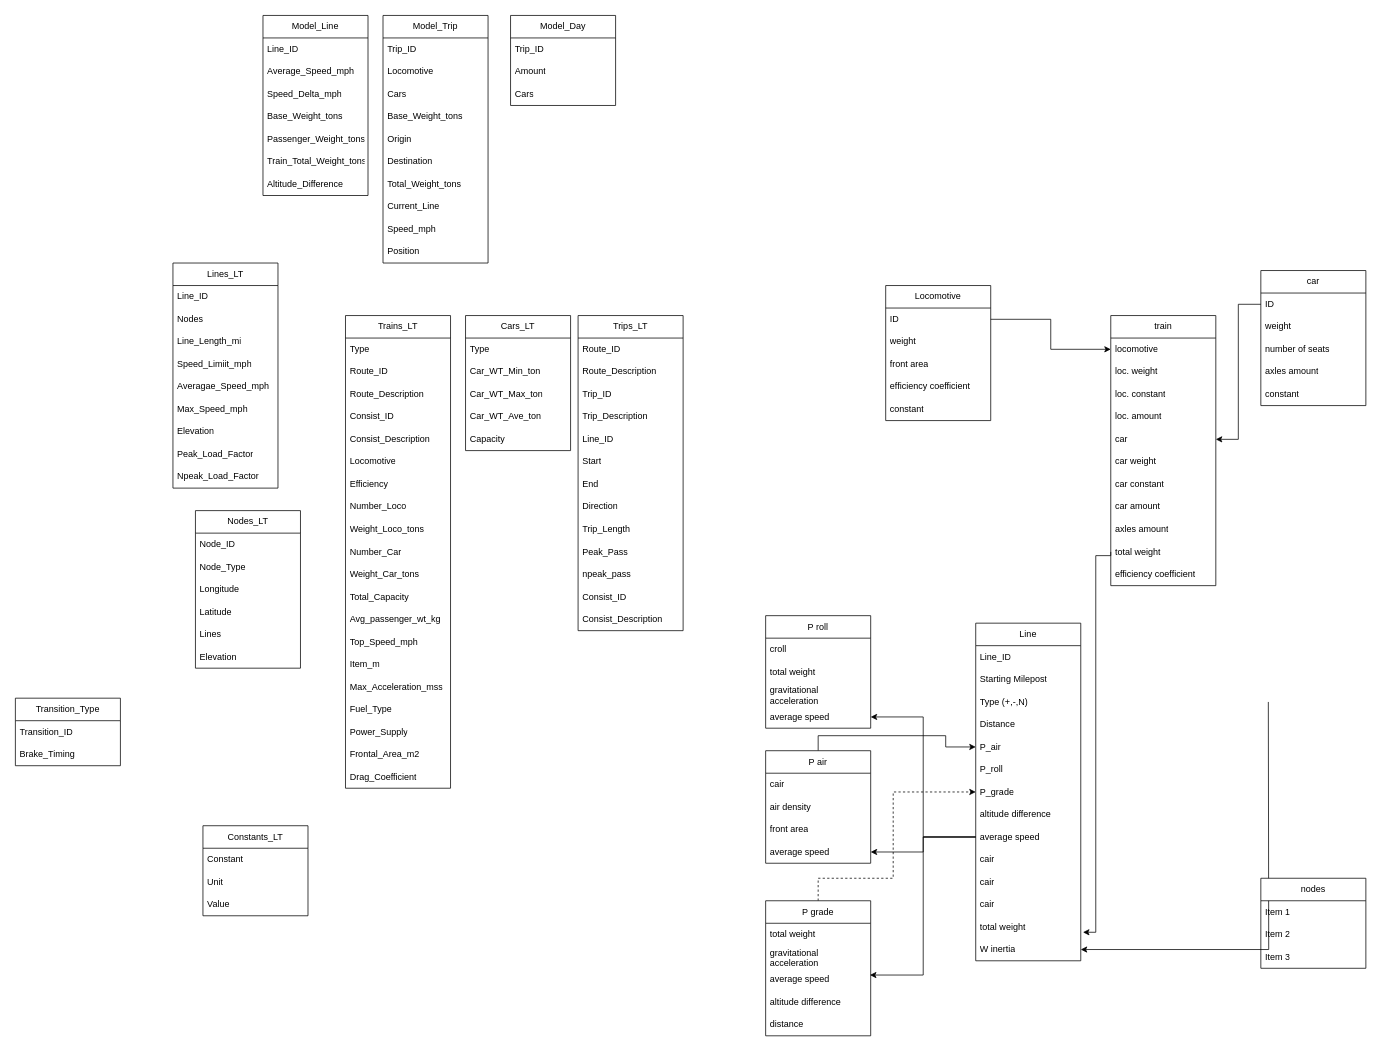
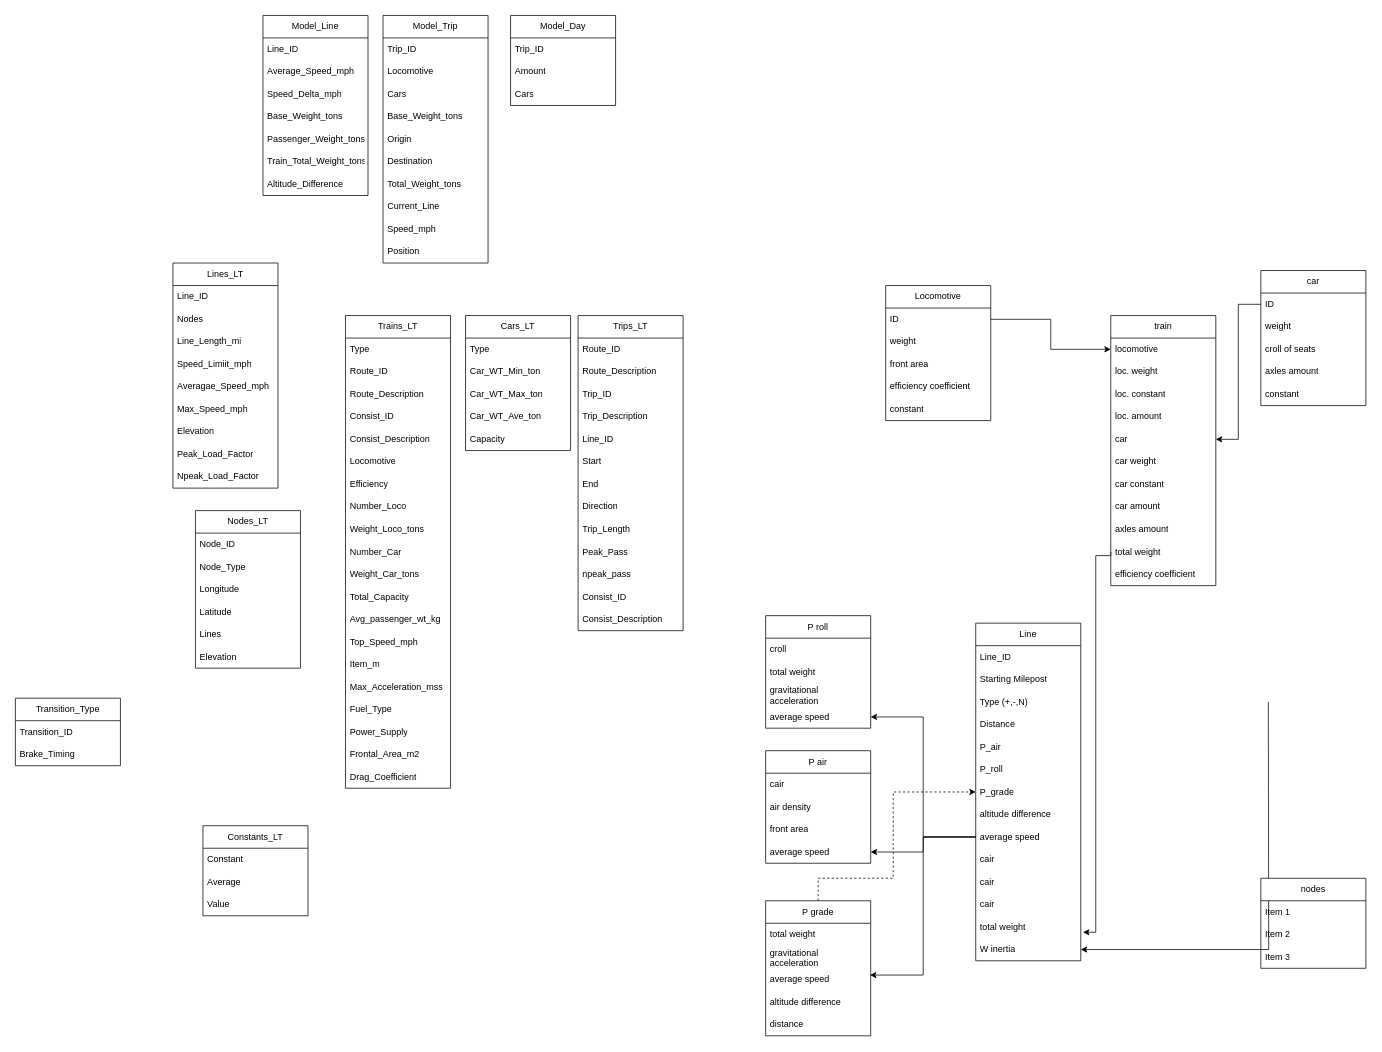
node "number of seats": label "number of seats" -> "croll of seats"
edge "P air" -> "P_air": removed
node "Unit": label "Unit" -> "Average"
